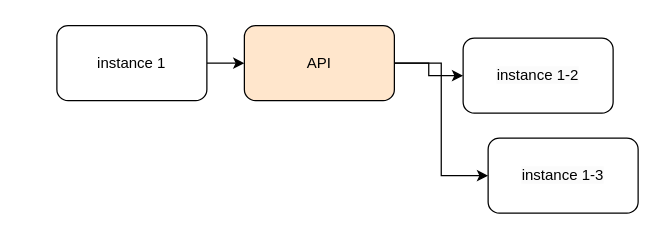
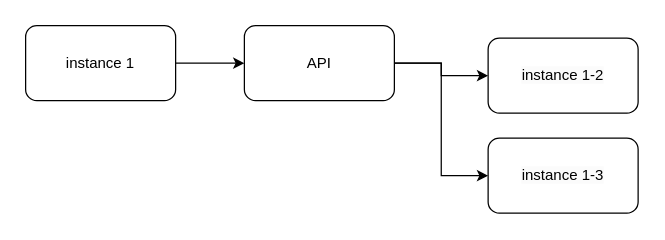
node "instance 1": moved (132, 63) -> (101, 63)
node "API": fillcolor #ffe6cc -> #ffffff
node "instance 1-2": moved (538, 76) -> (563, 76)
